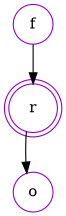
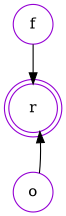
edge "r" -> "o": reversed
